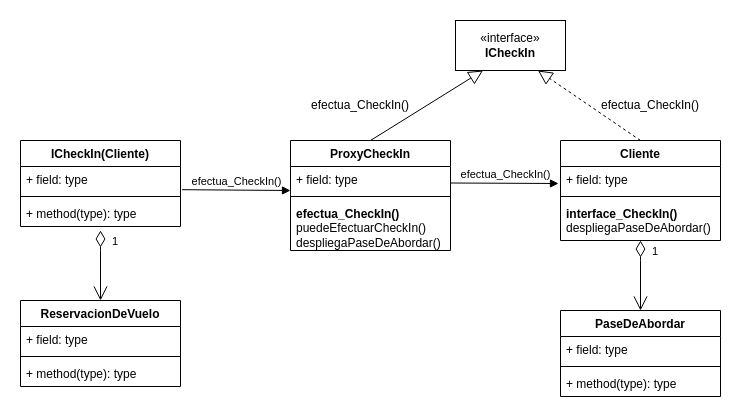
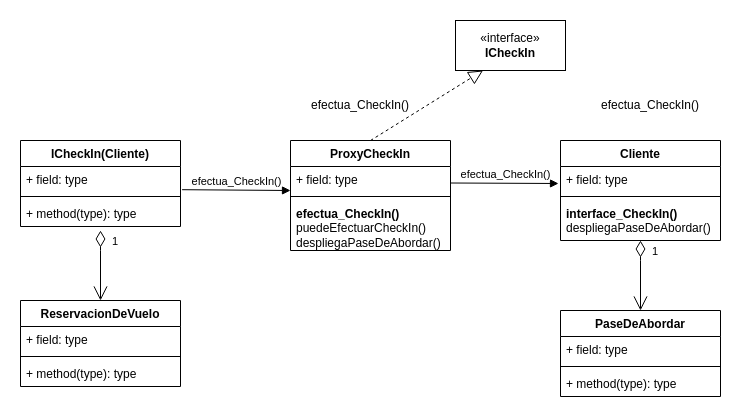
edge "ProxyCheckIn" -> "«interface» ICheckIn": style solid -> dashed
edge "Cliente" -> "«interface» ICheckIn": removed
